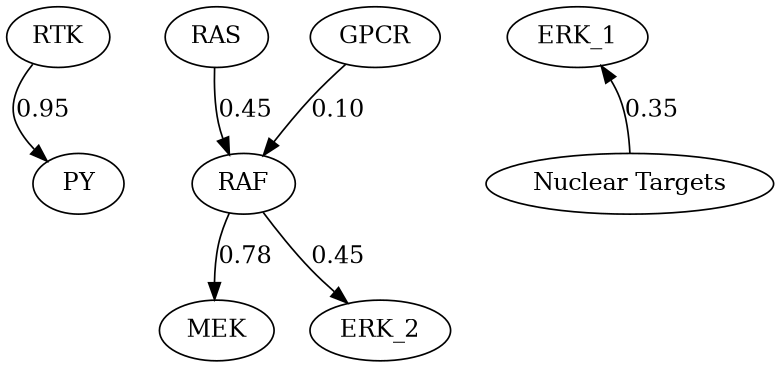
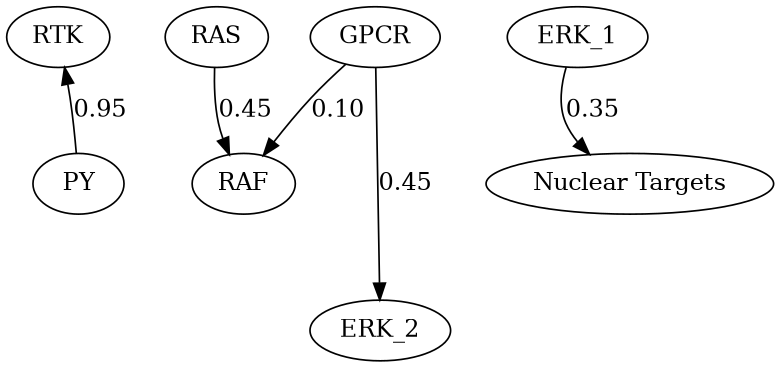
edge "RTK" -> "PY": reversed
edge "Nuclear Targets" -> "ERK_1": reversed
edge "RAF" -> "ERK_2": now "GPCR" -> "ERK_2"
node "MEK": removed
